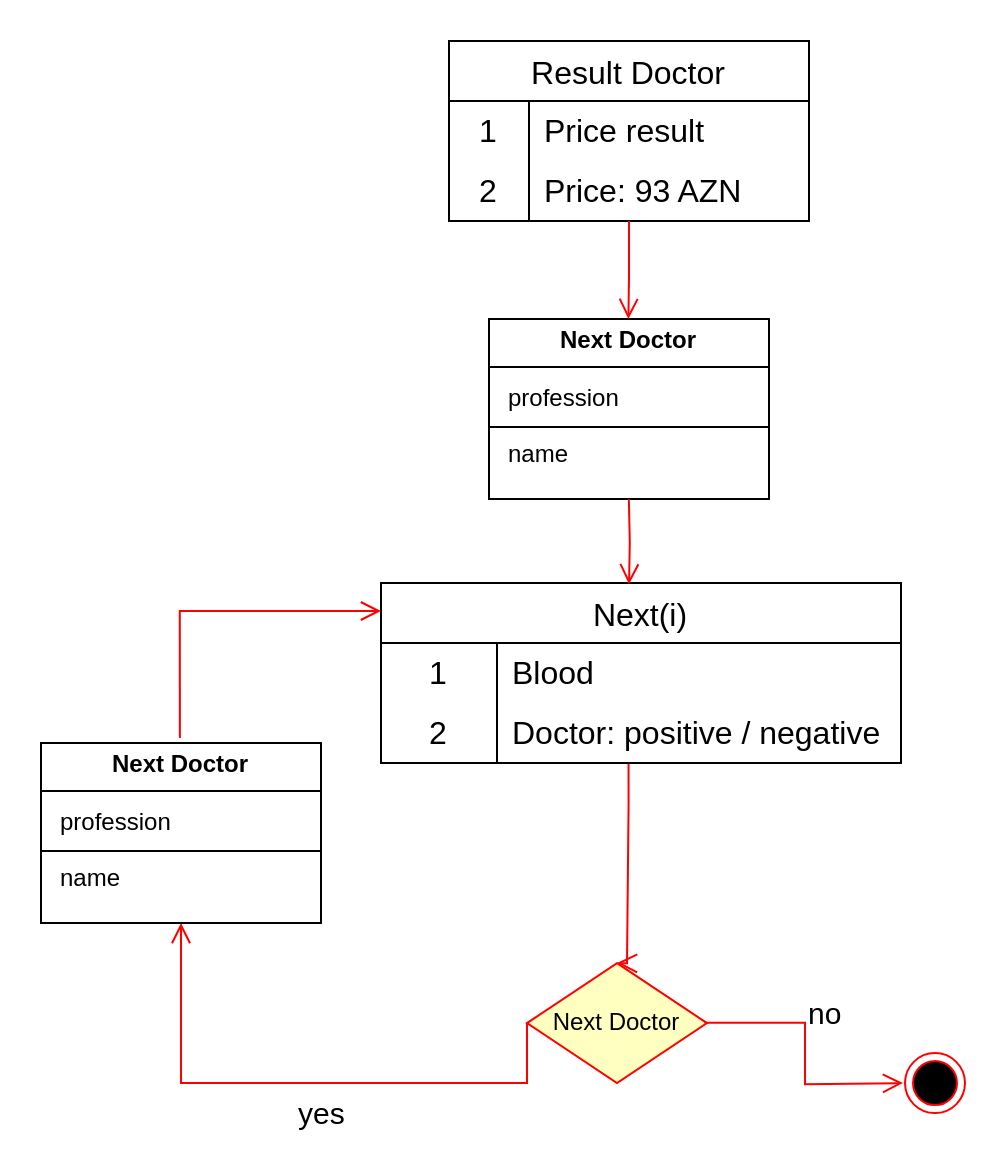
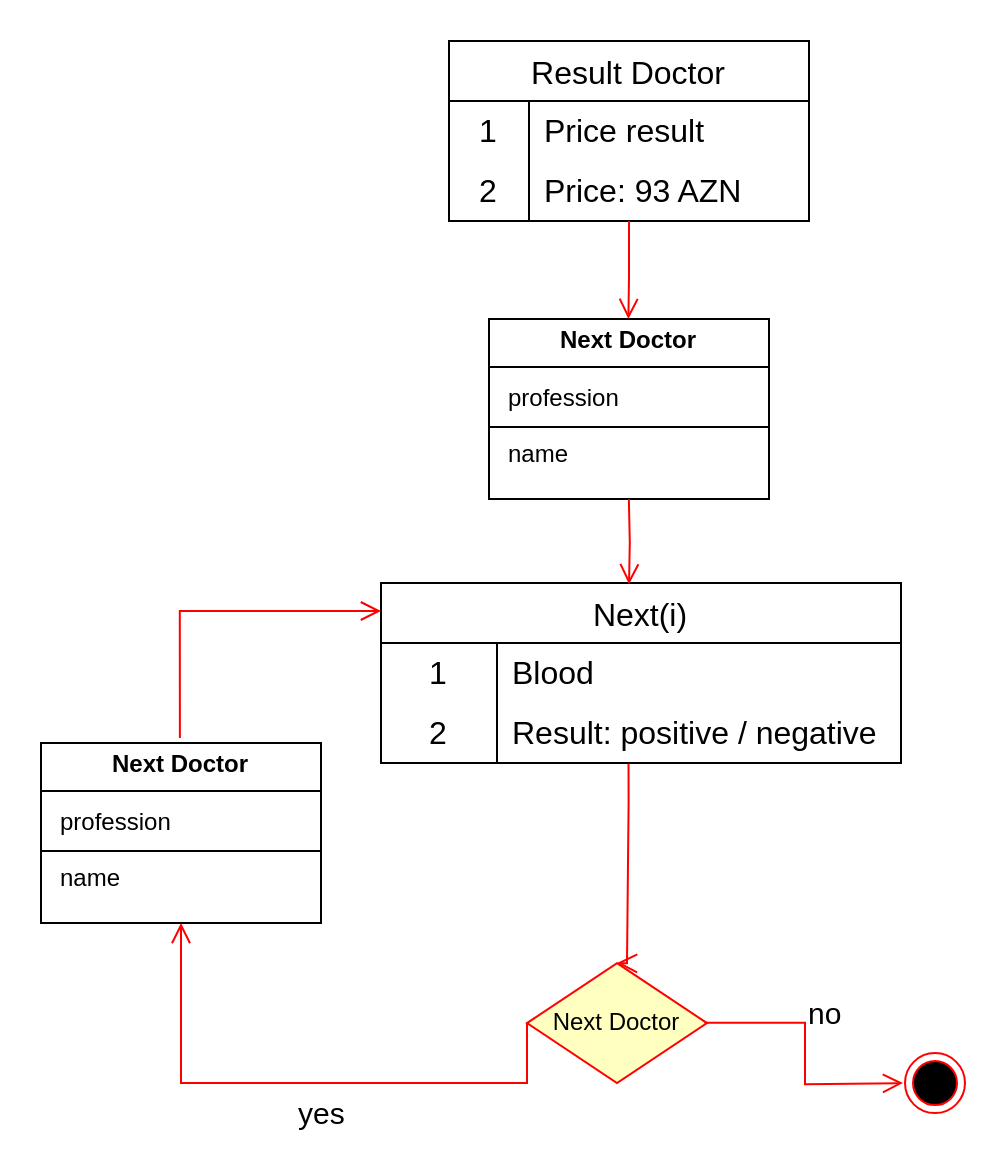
node "Doctor: positive / negative": label "Doctor: positive / negative" -> "Result: positive / negative"
